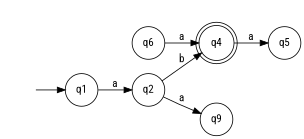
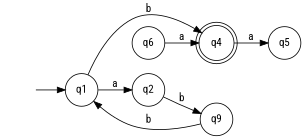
edge "q2" -> "q4": now "q1" -> "q4"
edge "q2" -> "q9": label "a" -> "b"
edge "q9" -> "q1": added, label "b"
